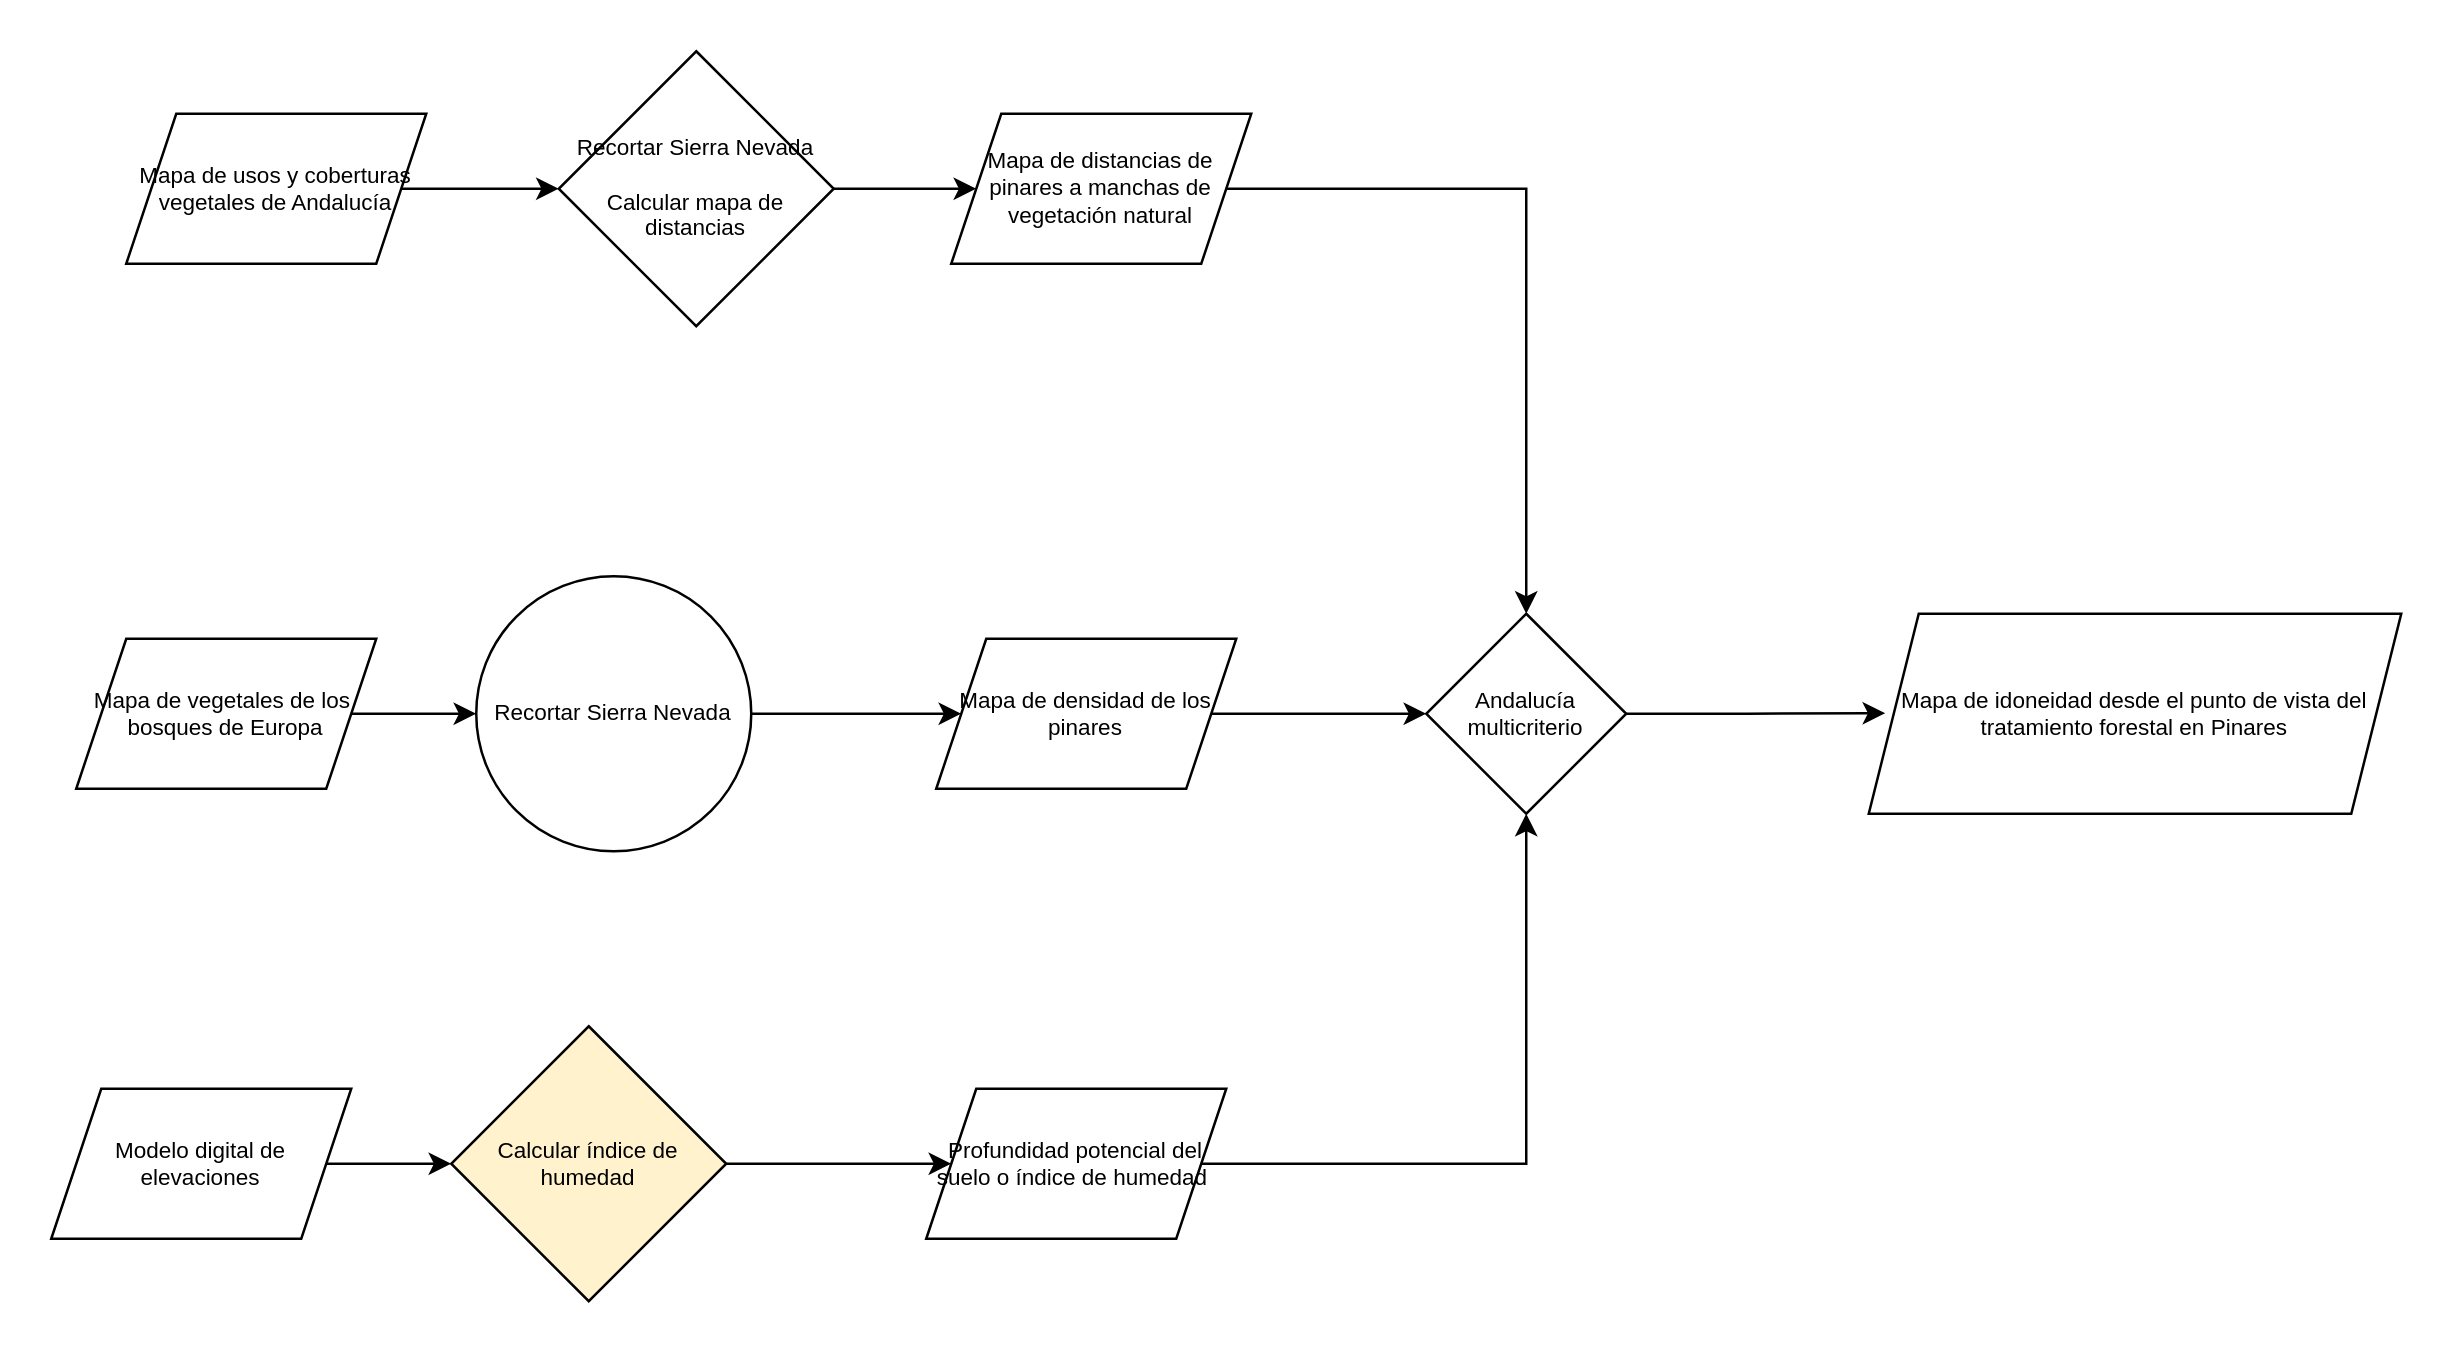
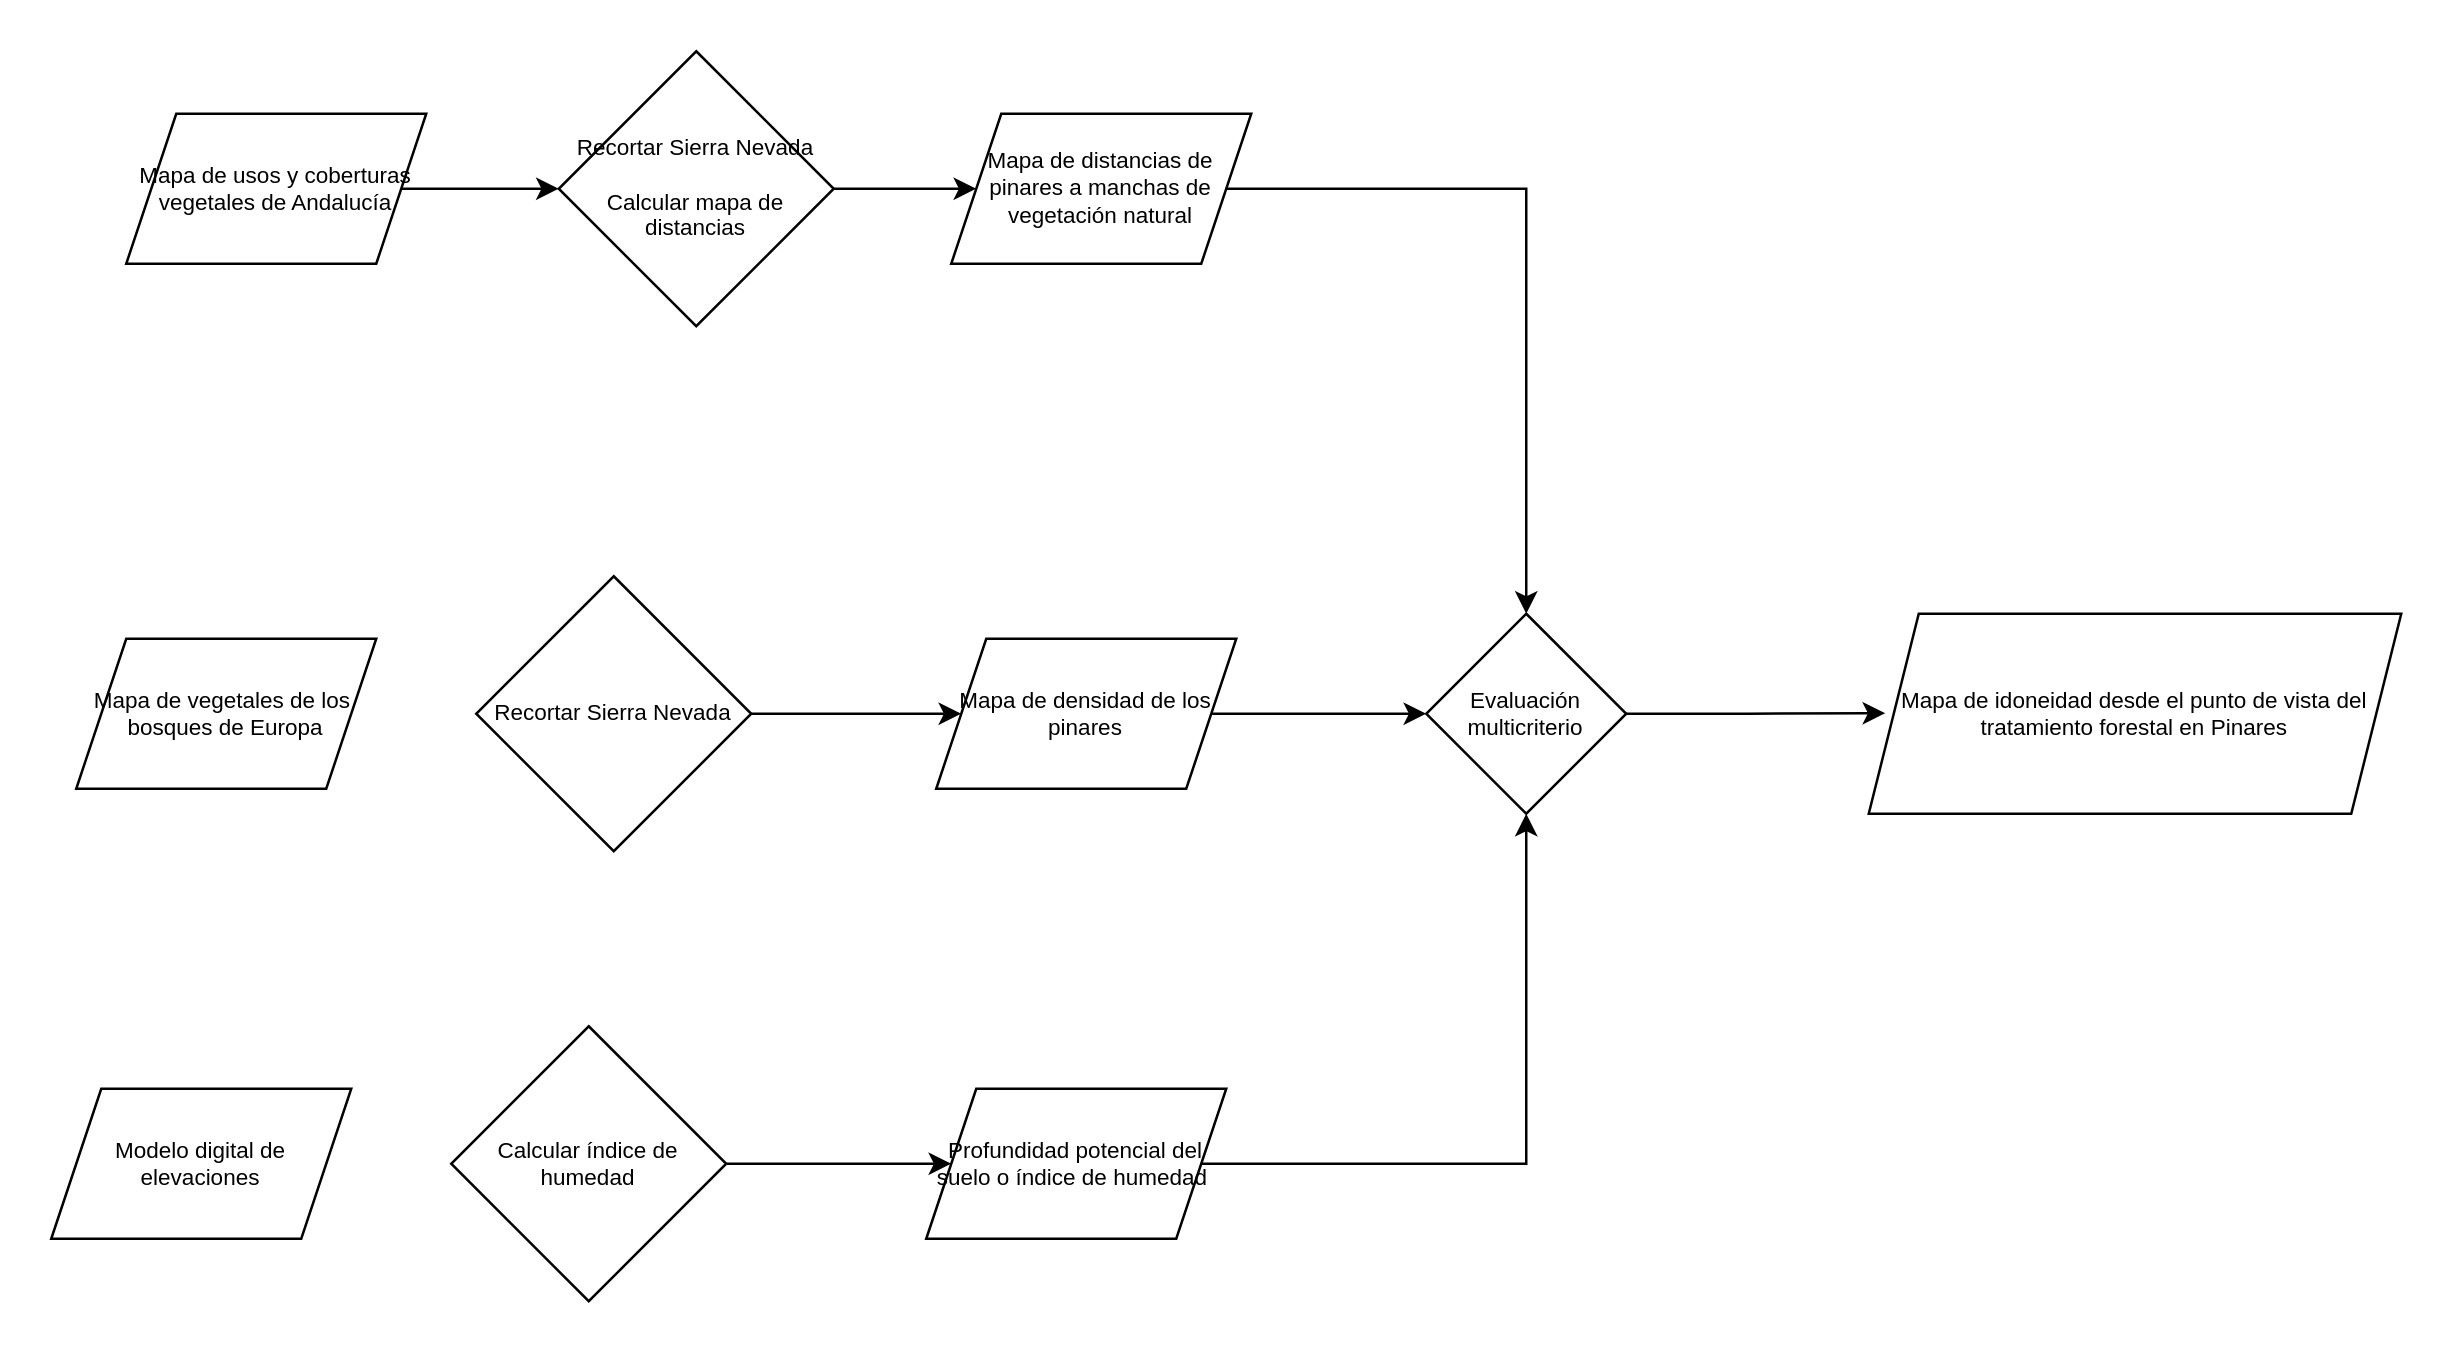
edge "Mapa de vegetales de los bosques de Europa" -> "Recortar Sierra Nevada": removed
node "Recortar Sierra Nevada": shape ellipse -> diamond
node "Andalucía multicriterio": label "Andalucía multicriterio" -> "Evaluación multicriterio"
edge "Modelo digital de elevaciones" -> "Calcular índice de humedad": removed
node "Calcular índice de humedad": fillcolor #fff2cc -> #ffffff
